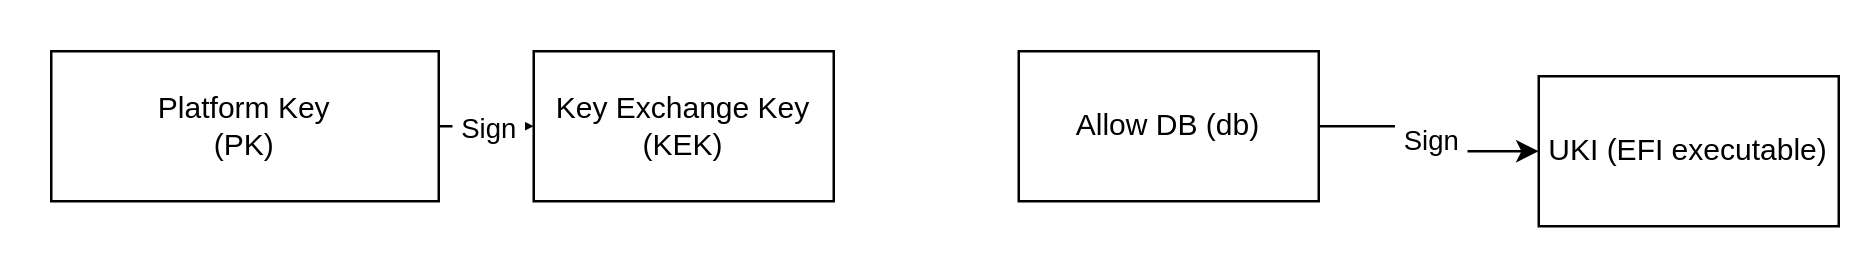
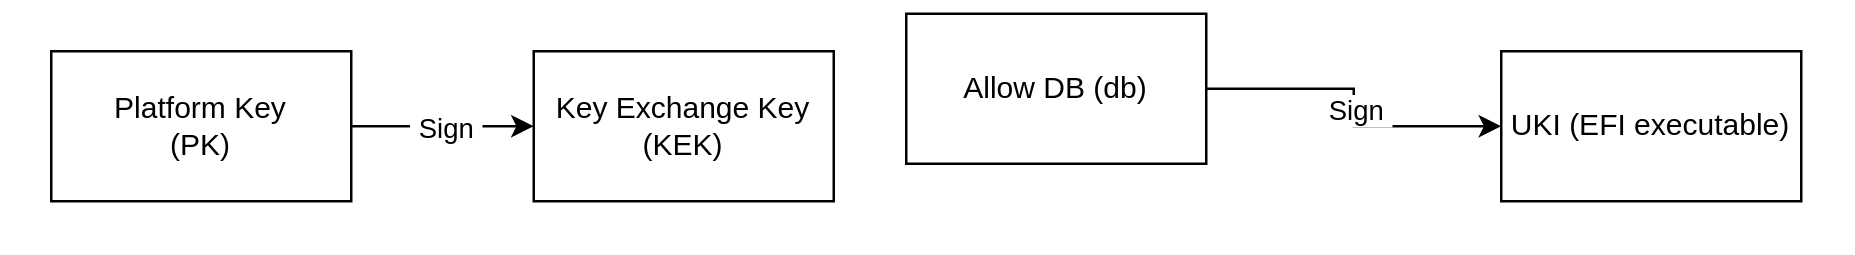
node "Platform Key (PK)": size 388x150 -> 300x150
node "Allow DB (db)": moved (1169, 126) -> (1056, 89)
node "UKI (EFI executable)": moved (1689, 151) -> (1651, 126)
